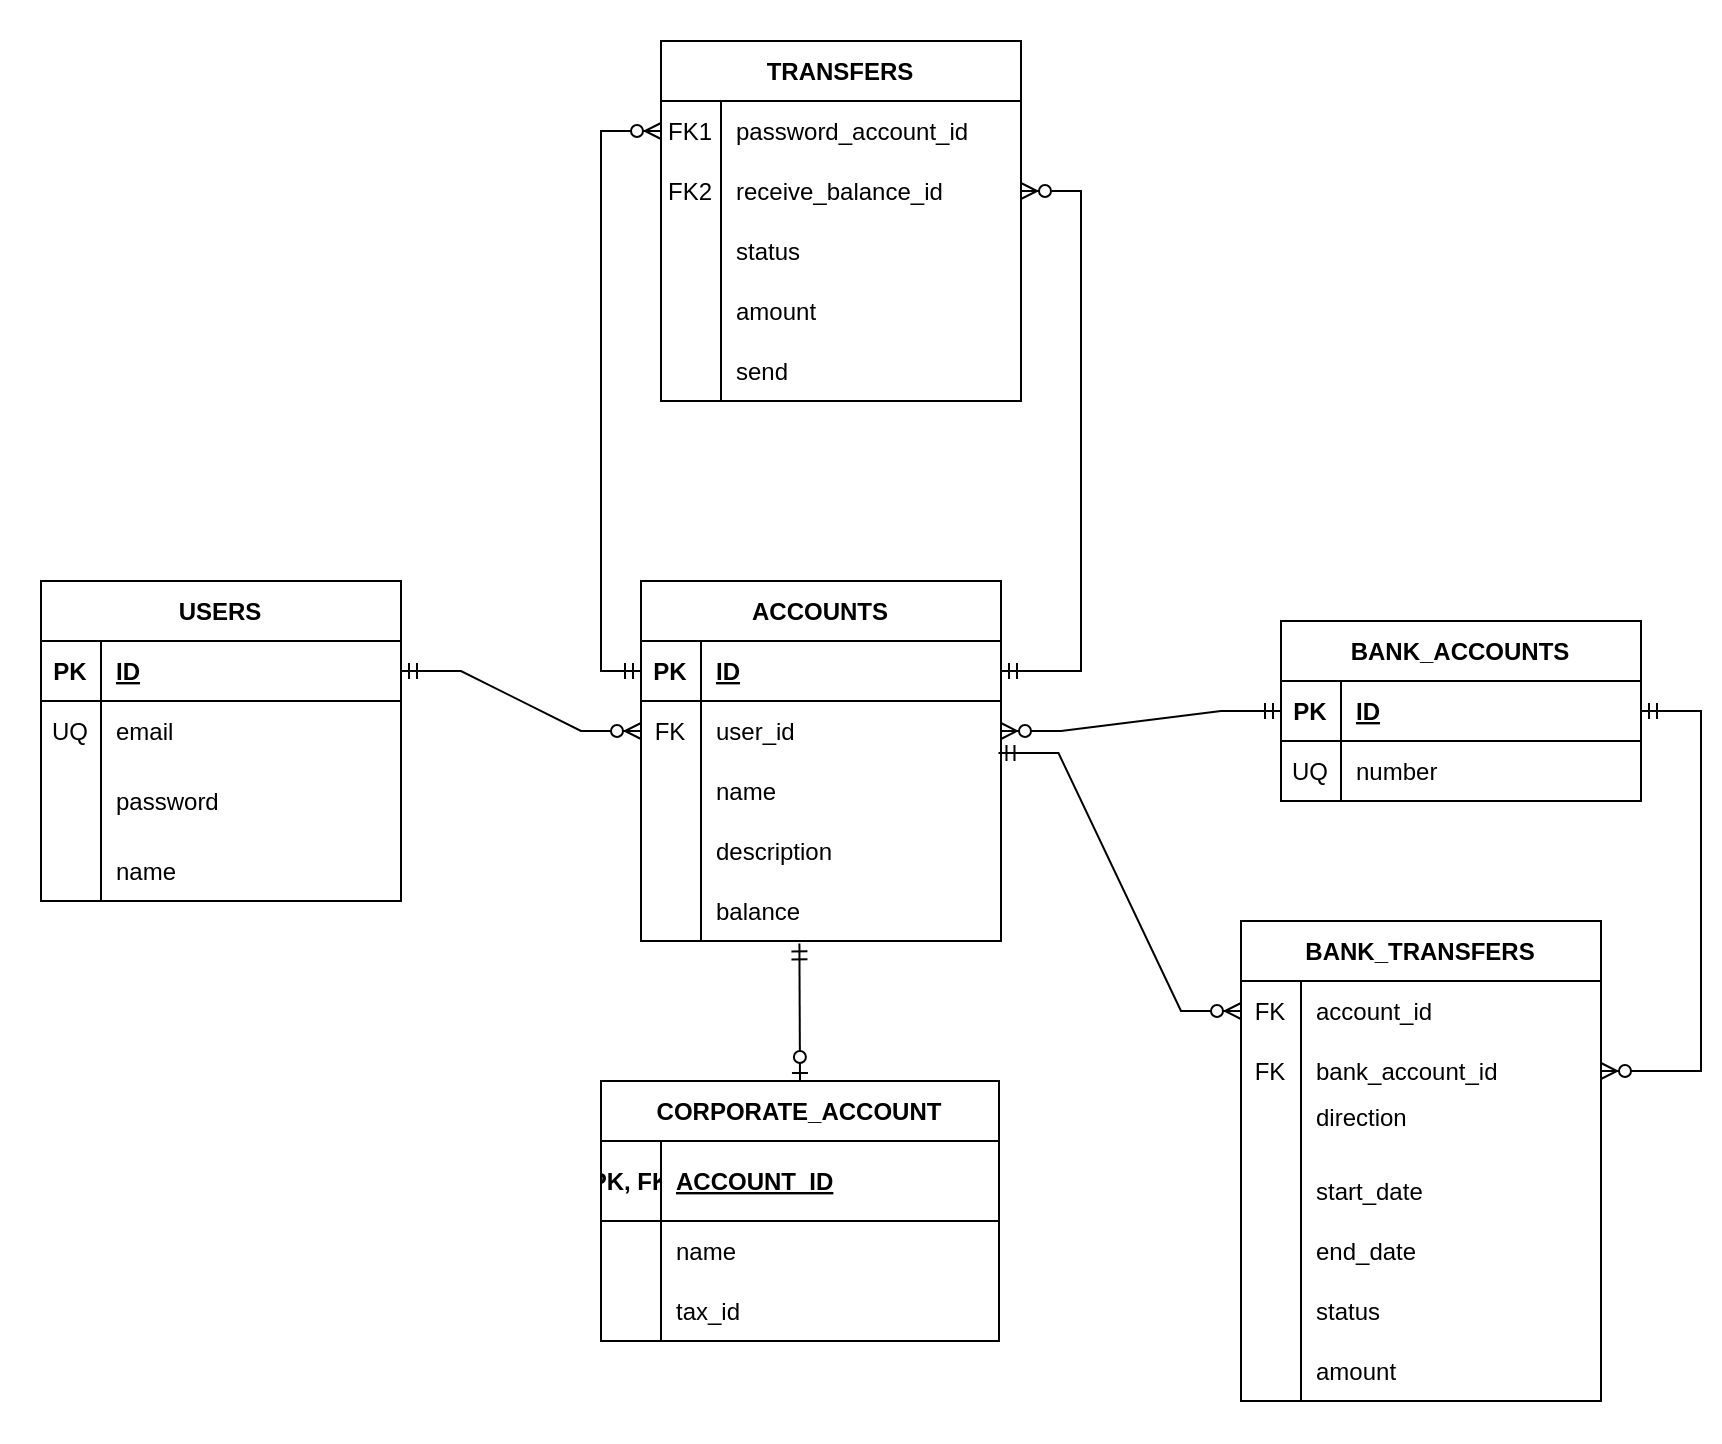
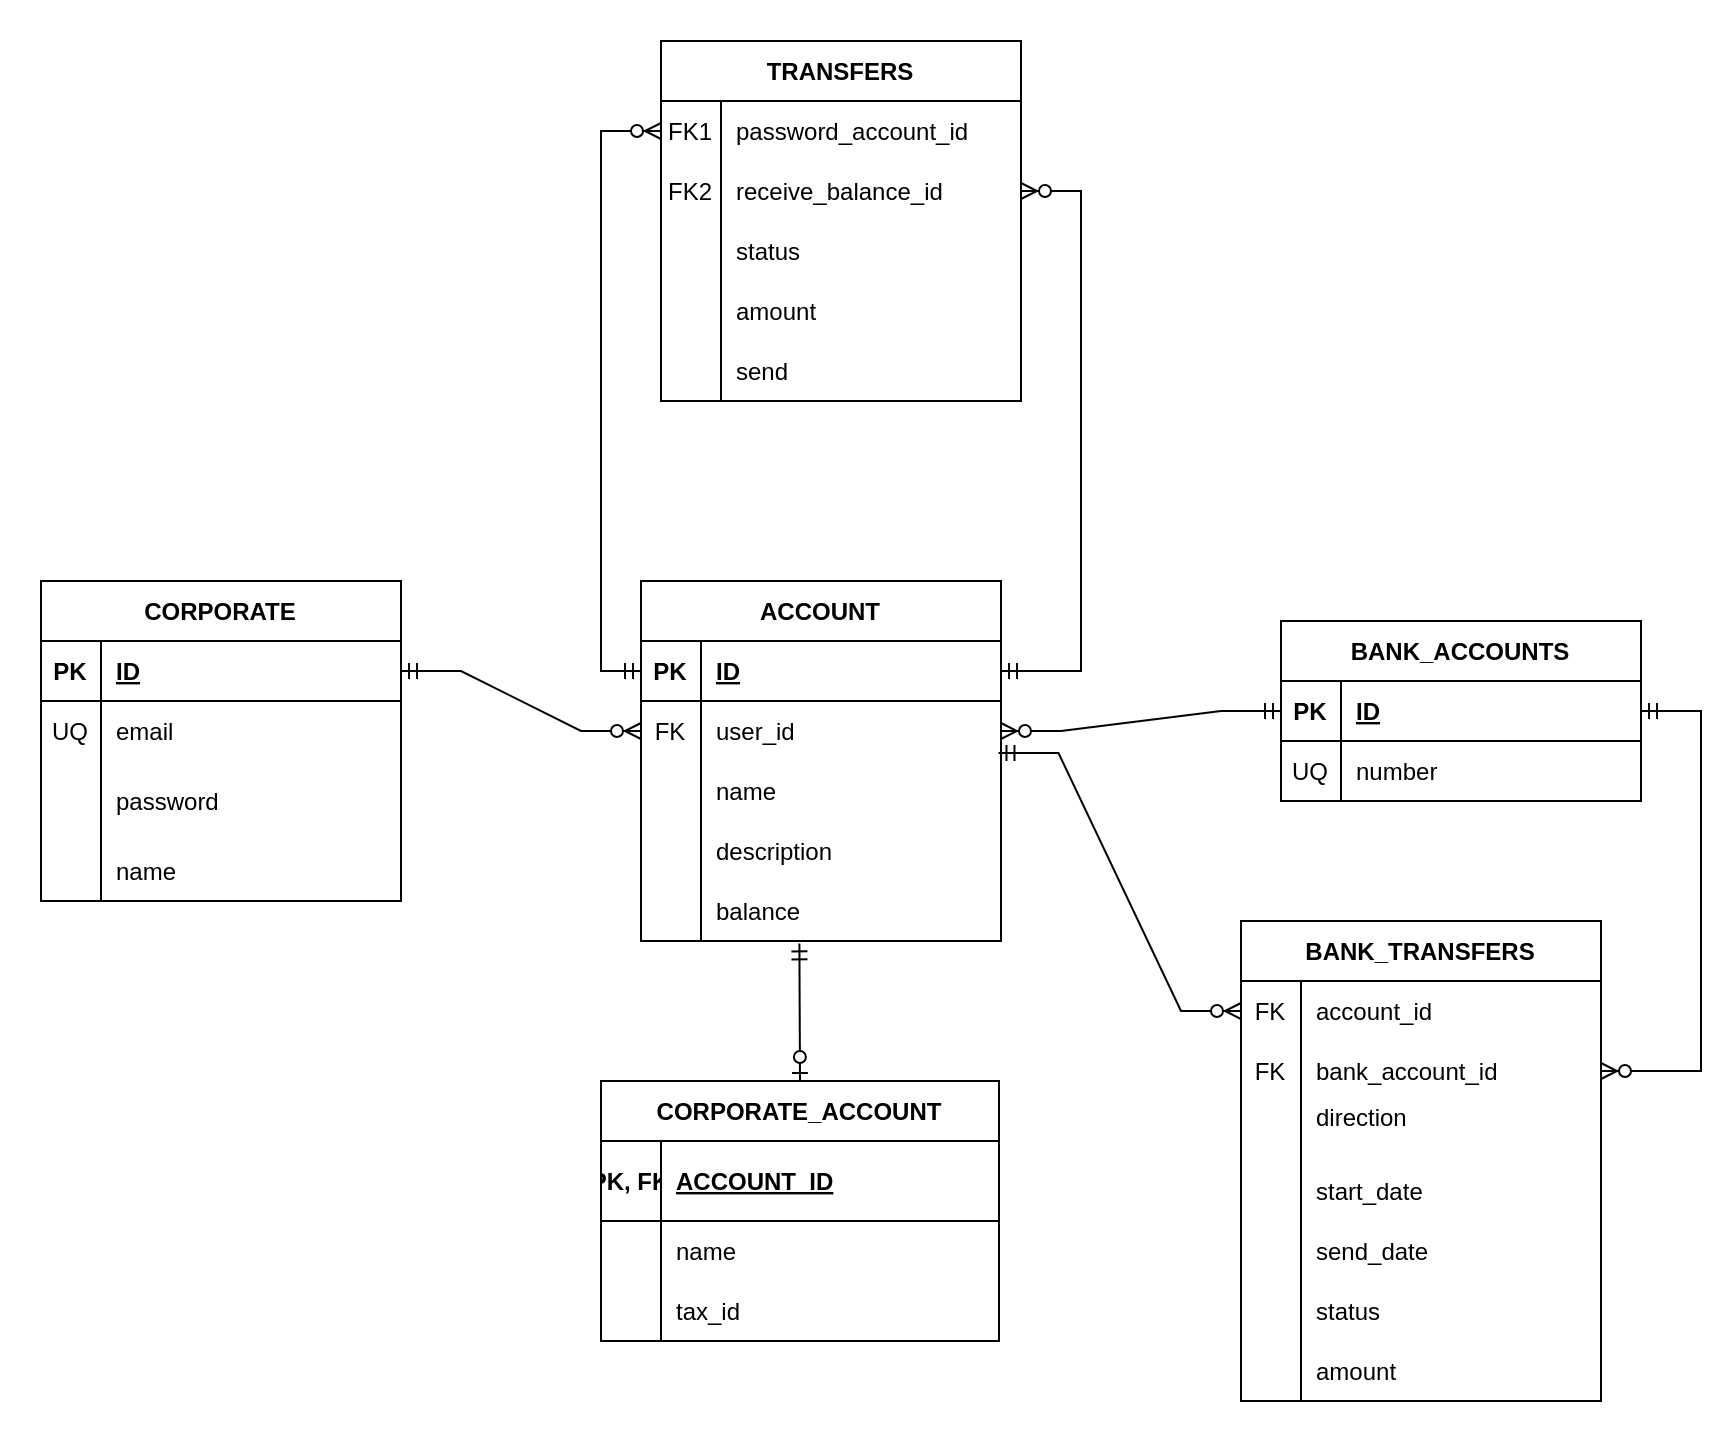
node "USERS": label "USERS" -> "CORPORATE"
node "ACCOUNTS": label "ACCOUNTS" -> "ACCOUNT"
node "end_date": label "end_date" -> "send_date"
